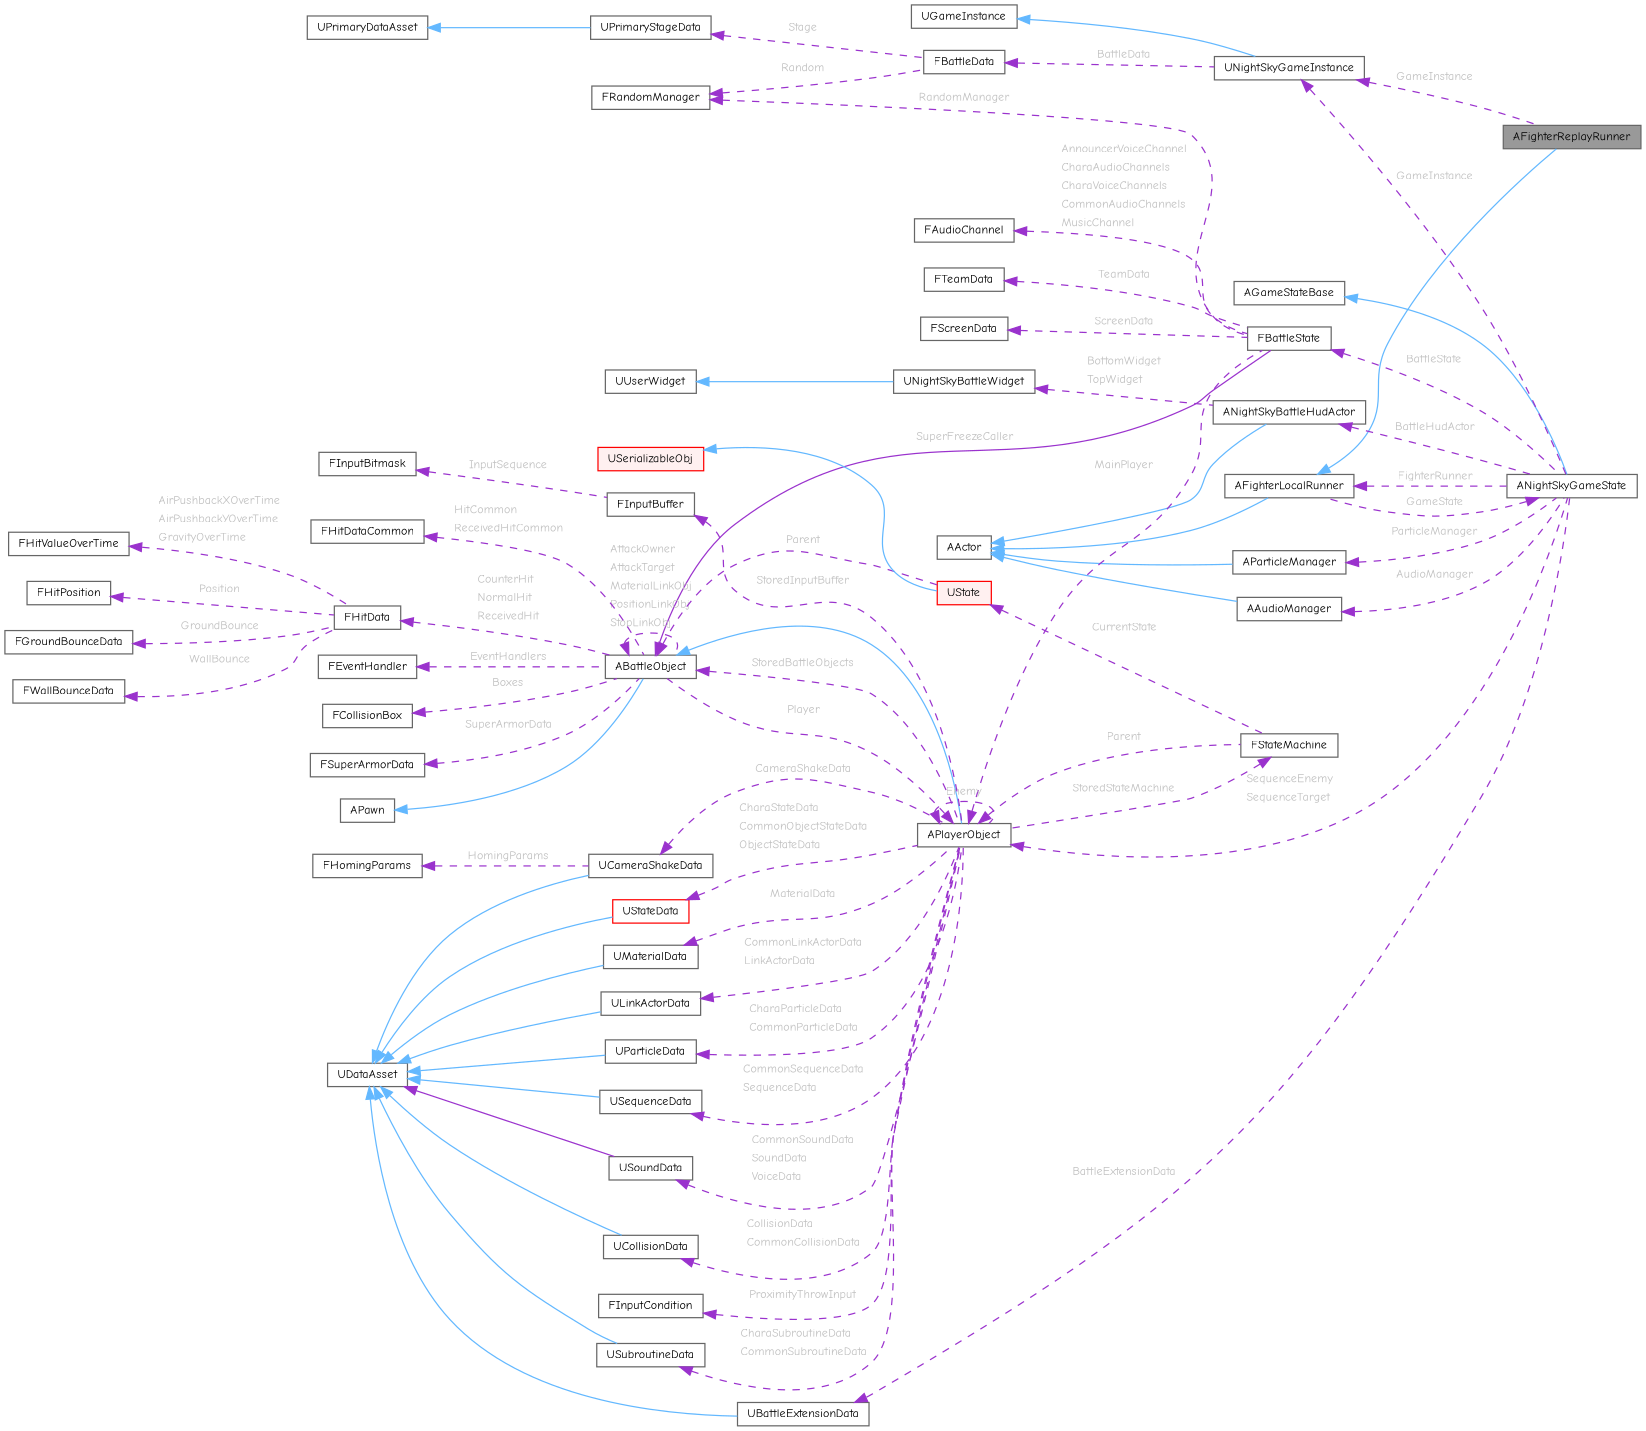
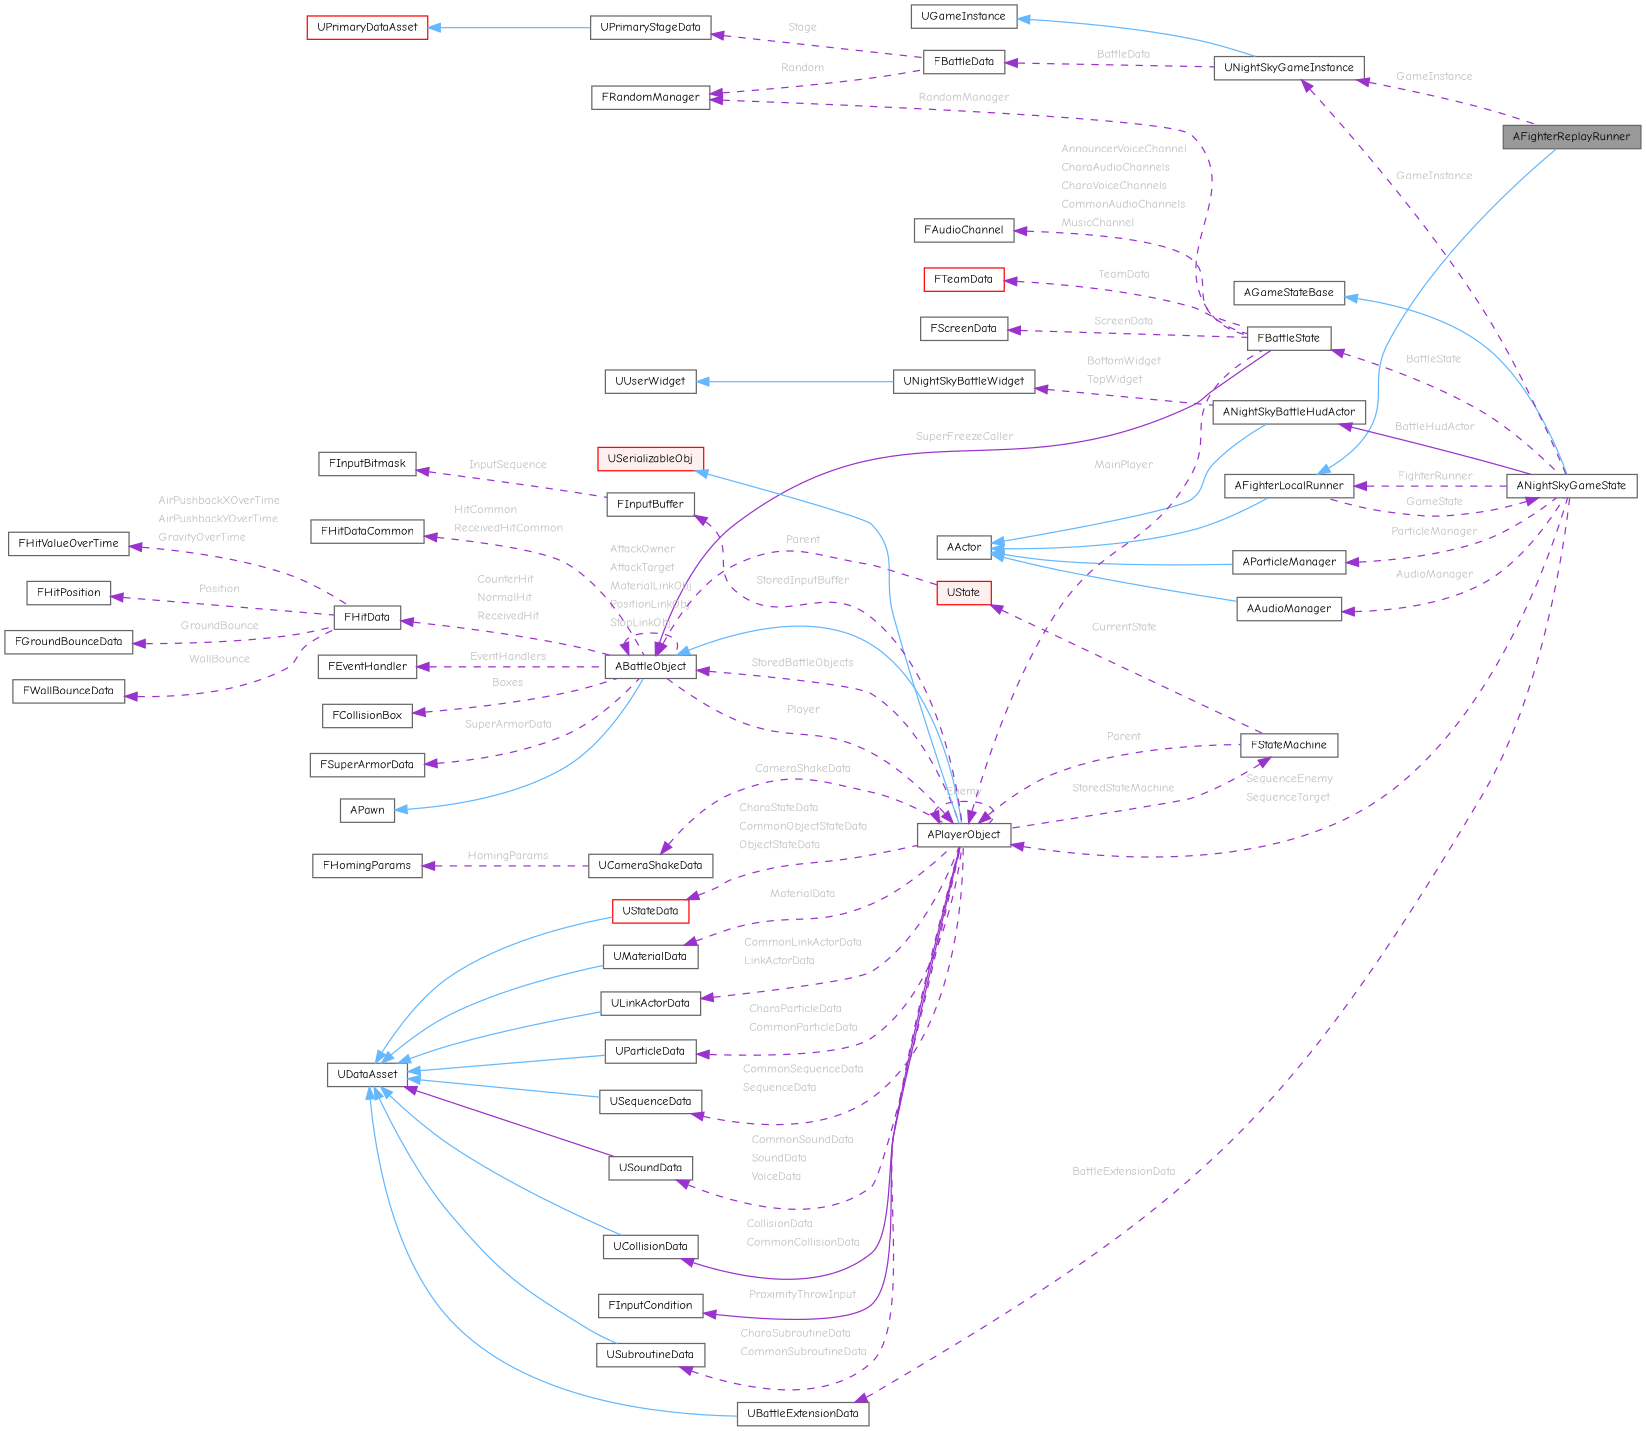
node "UPrimaryDataAsset": color gray40 -> red
node "FTeamData": color gray40 -> red
edge "ANightSkyGameState" -> "ANightSkyBattleHudActor": style dashed -> solid
edge "UState" -> "USerializableObj": now "APlayerObject" -> "USerializableObj"
edge "UCameraShakeData" -> "UDataAsset": removed
edge "APlayerObject" -> "UCollisionData": style dashed -> solid
edge "APlayerObject" -> "FInputCondition": style dashed -> solid
